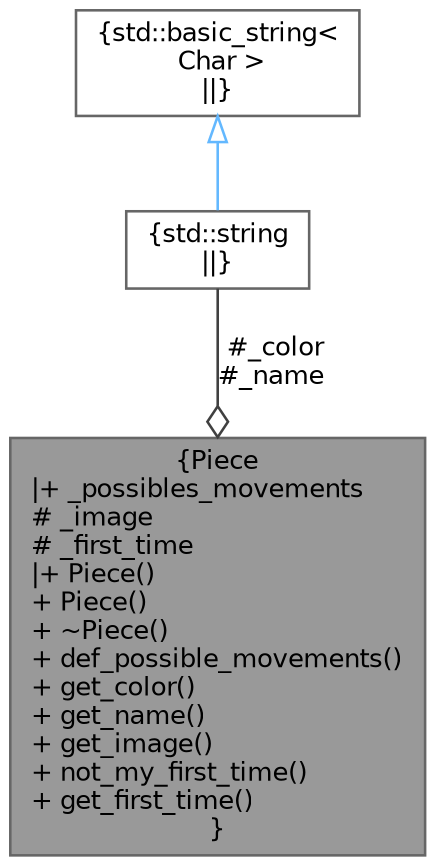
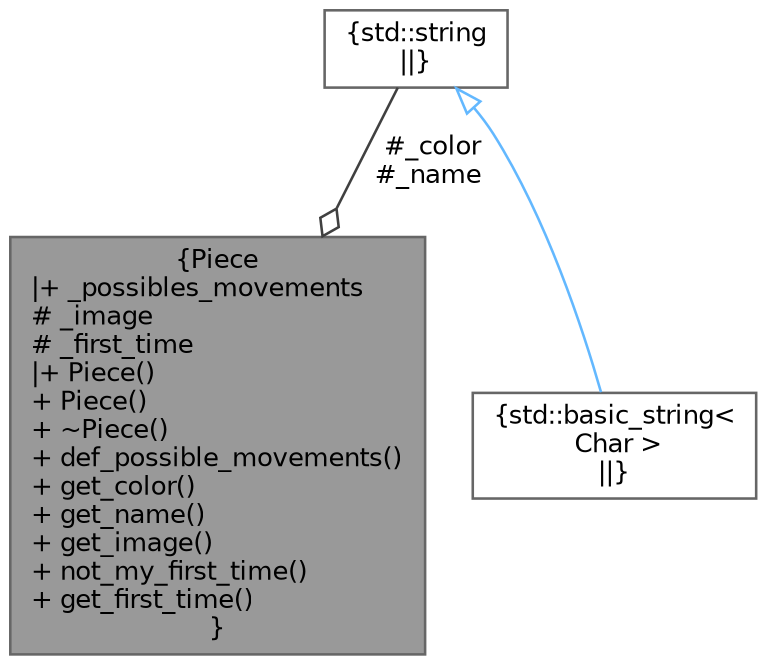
edge "{std::string ||}" -> "{std::basic_string< Char > ||}": reversed
